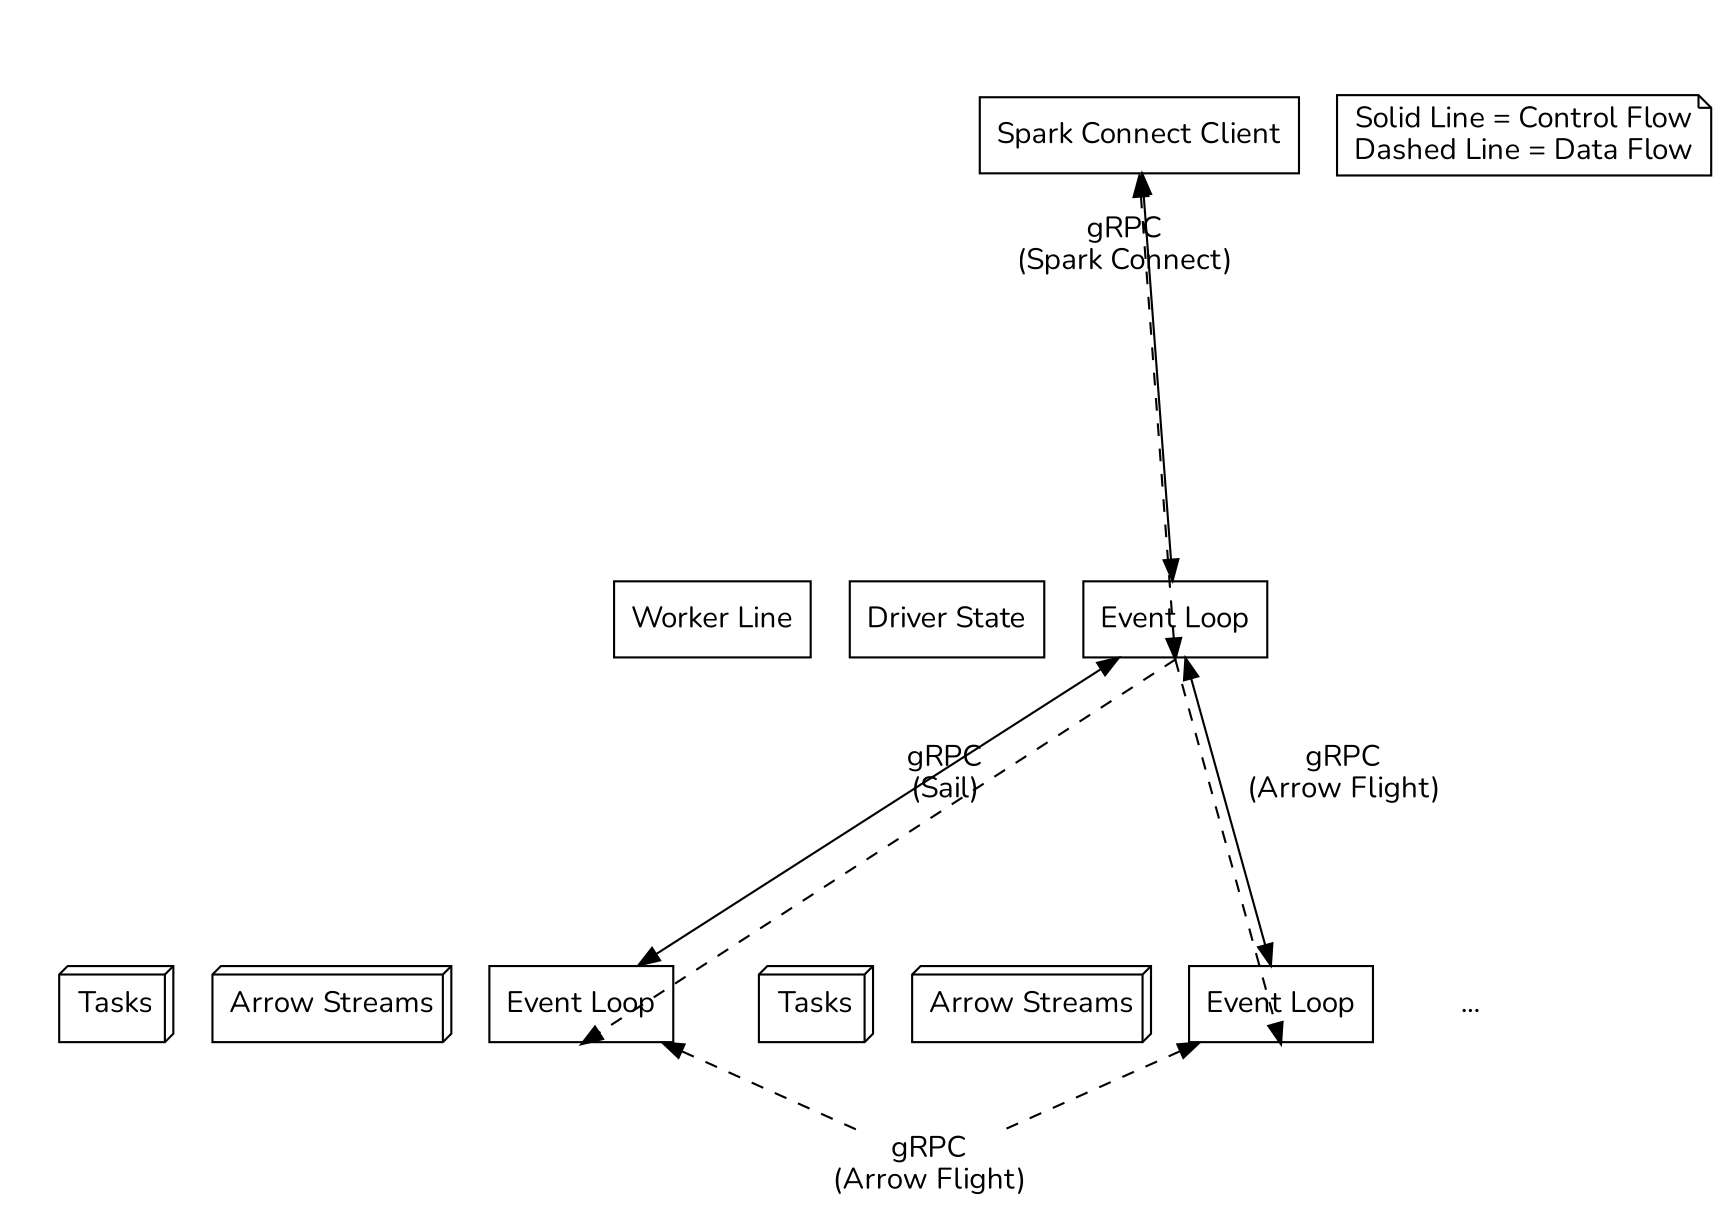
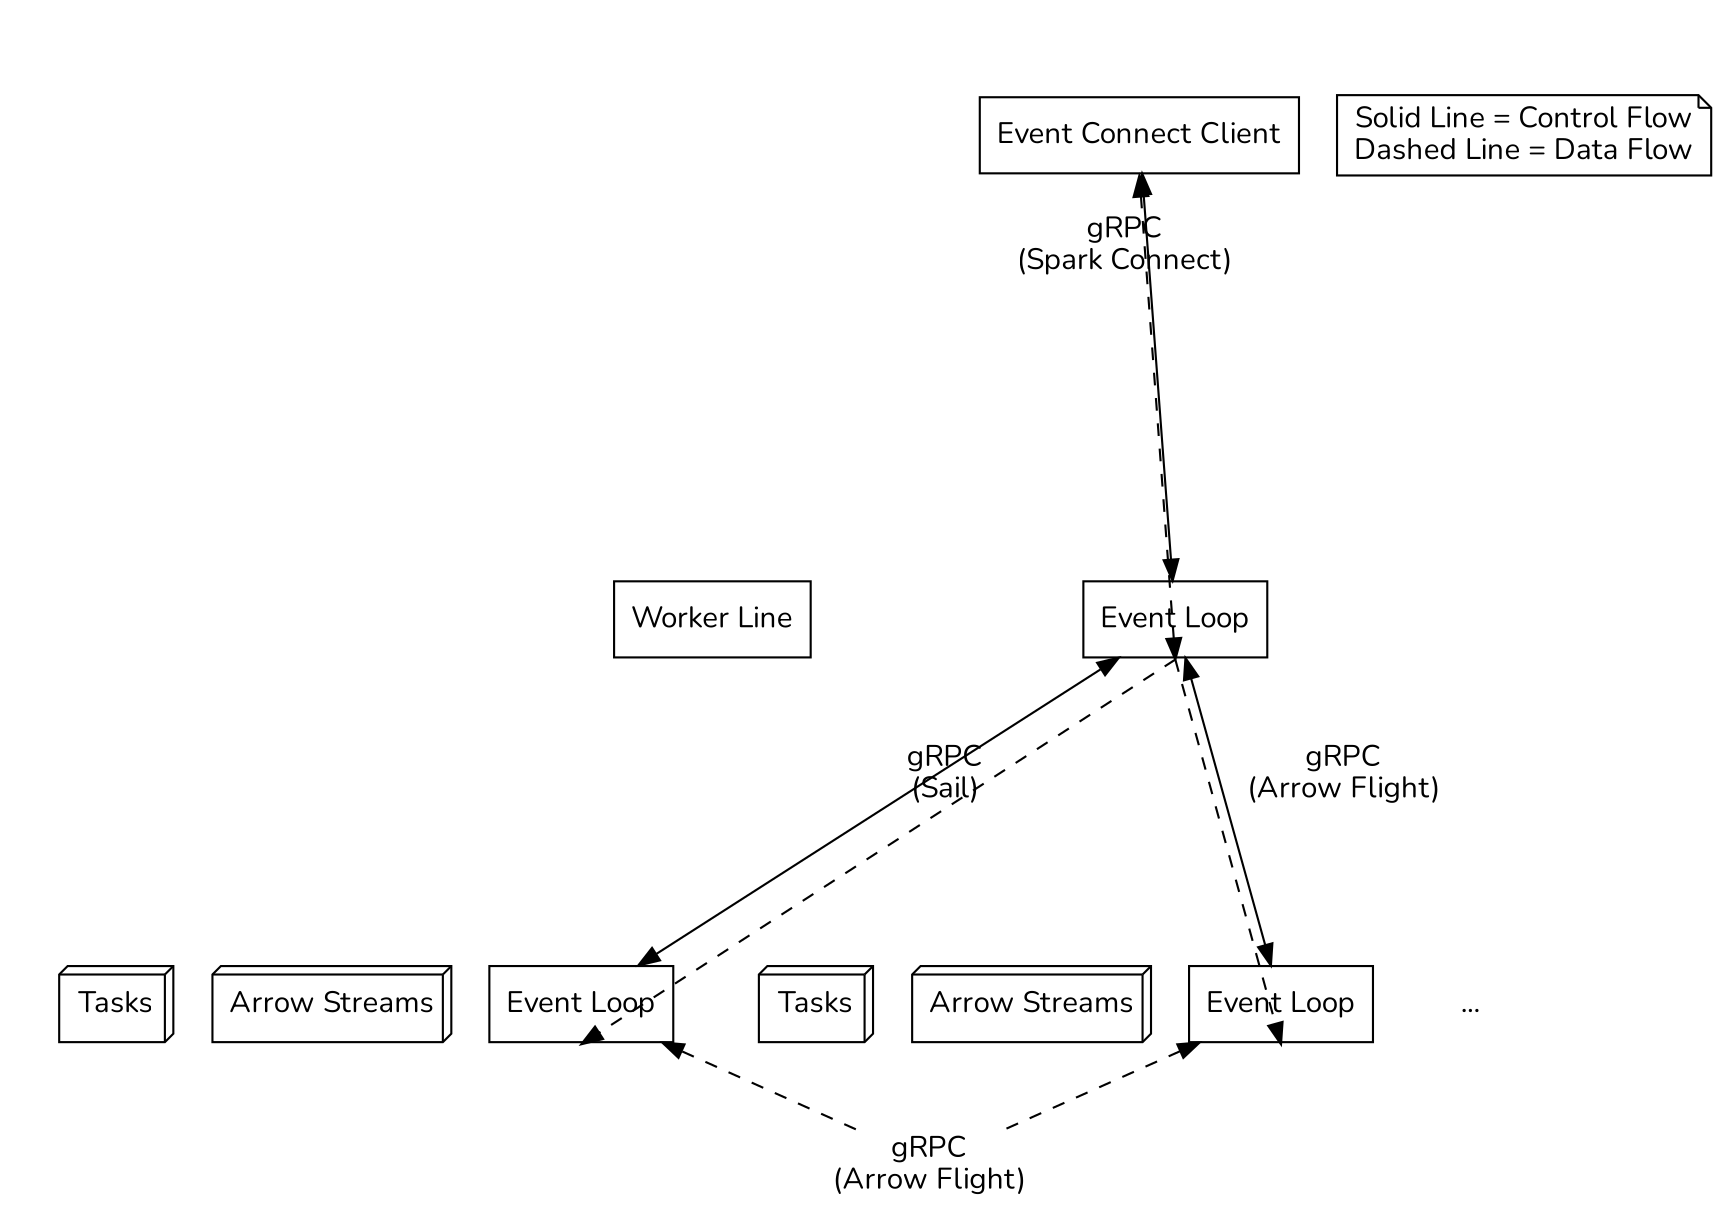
node "Spark Connect Client": label "Spark Connect Client" -> "Event Connect Client"
node "Driver State": removed
